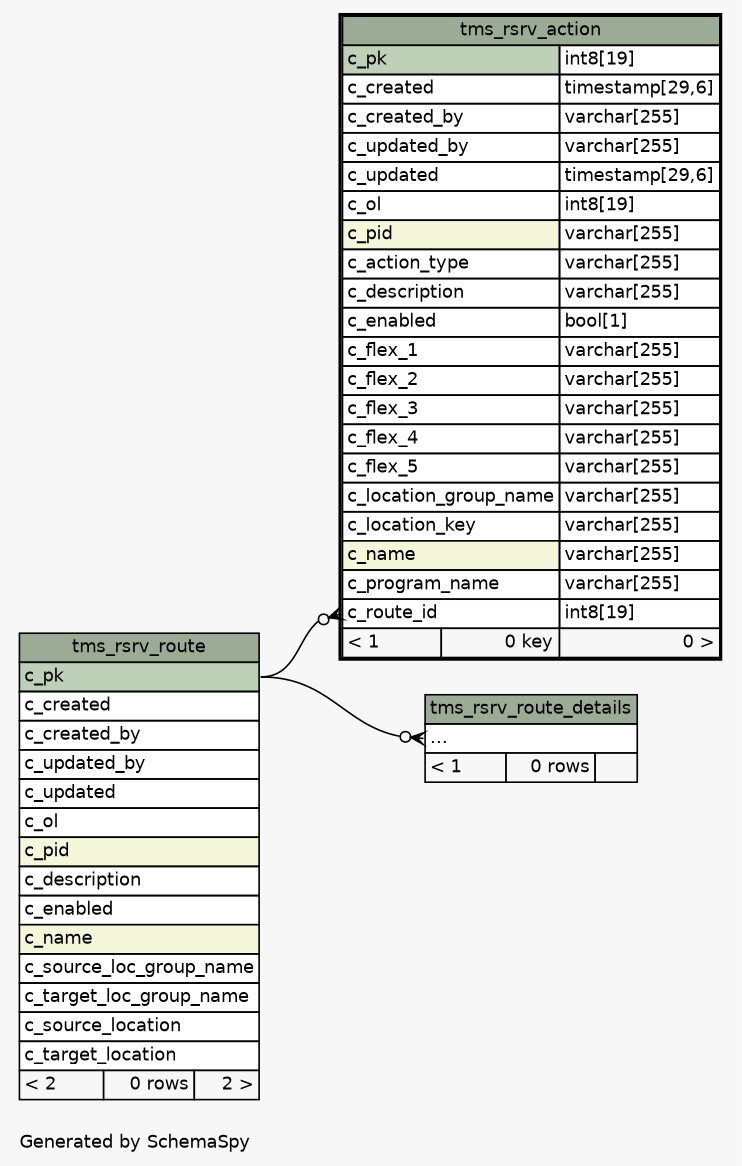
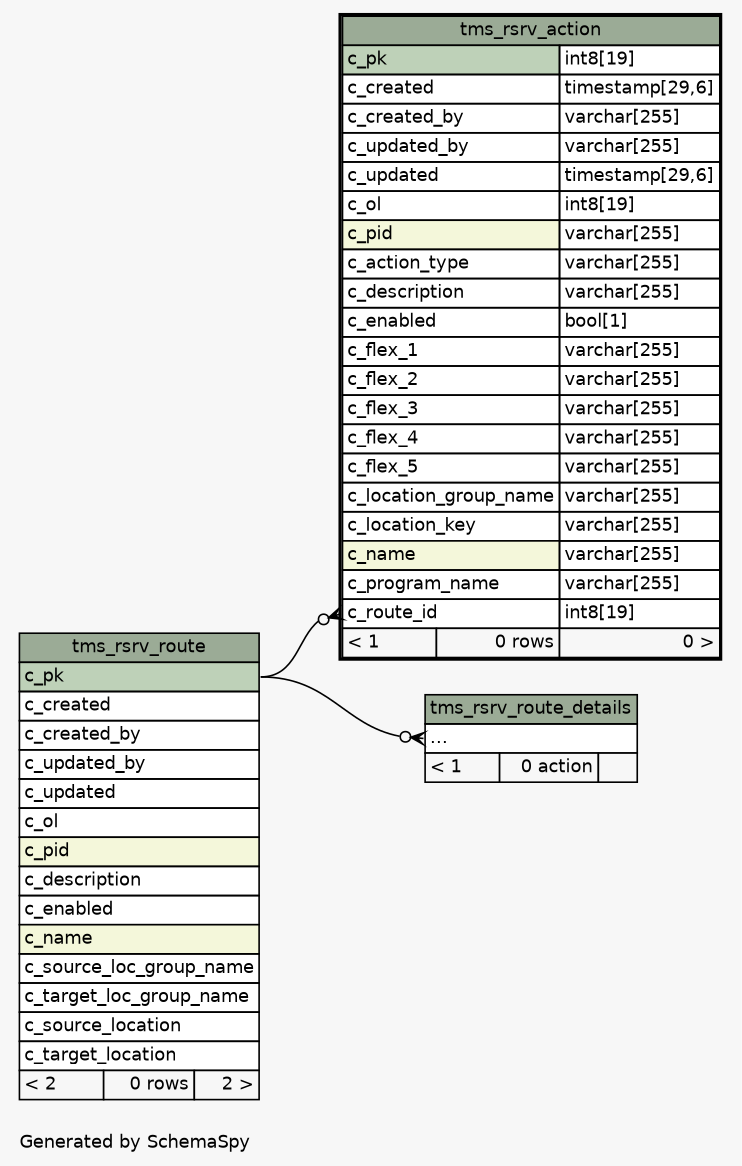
node "tms_rsrv_action": text "0 key" -> "0 rows"
node "tms_rsrv_route_details": text "0 rows" -> "0 action"
